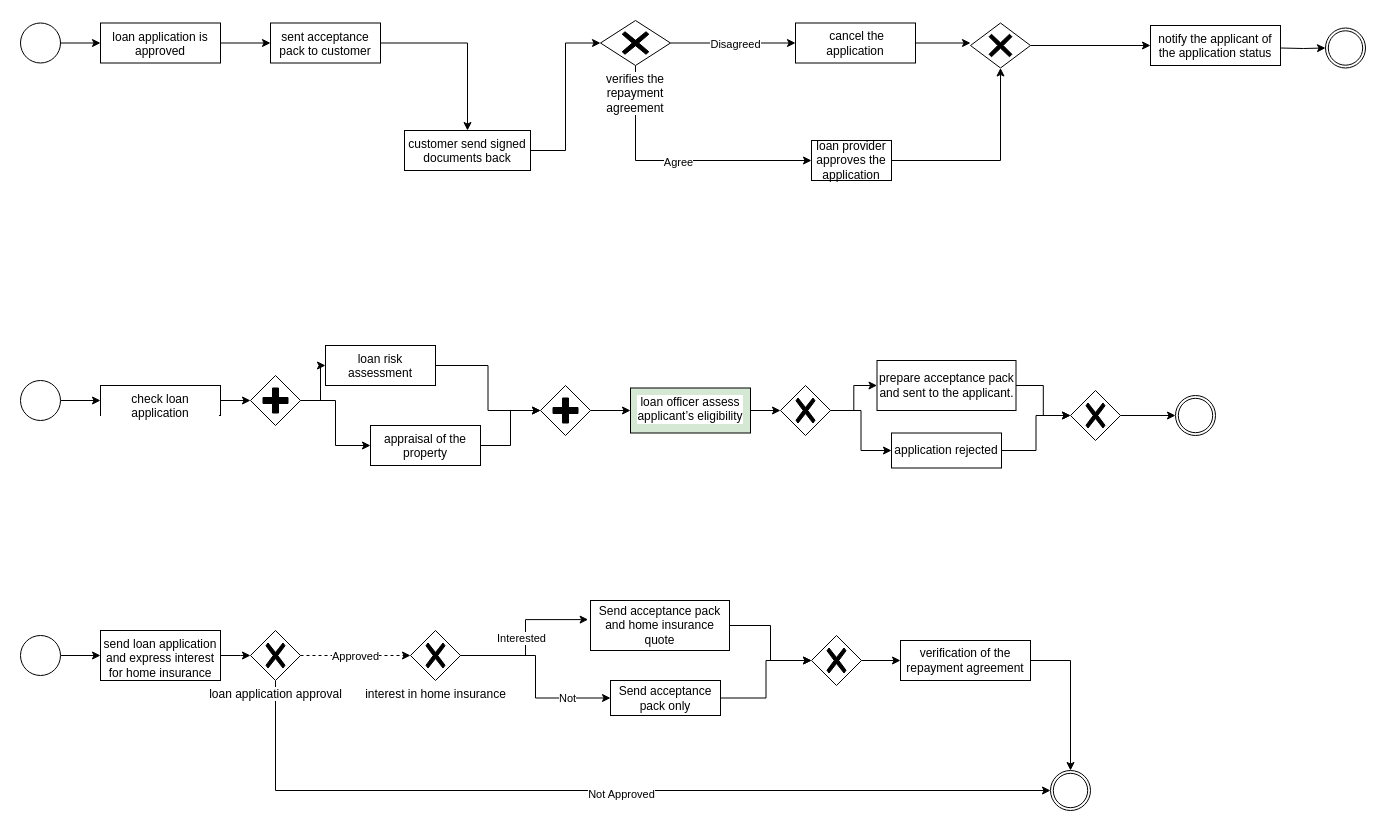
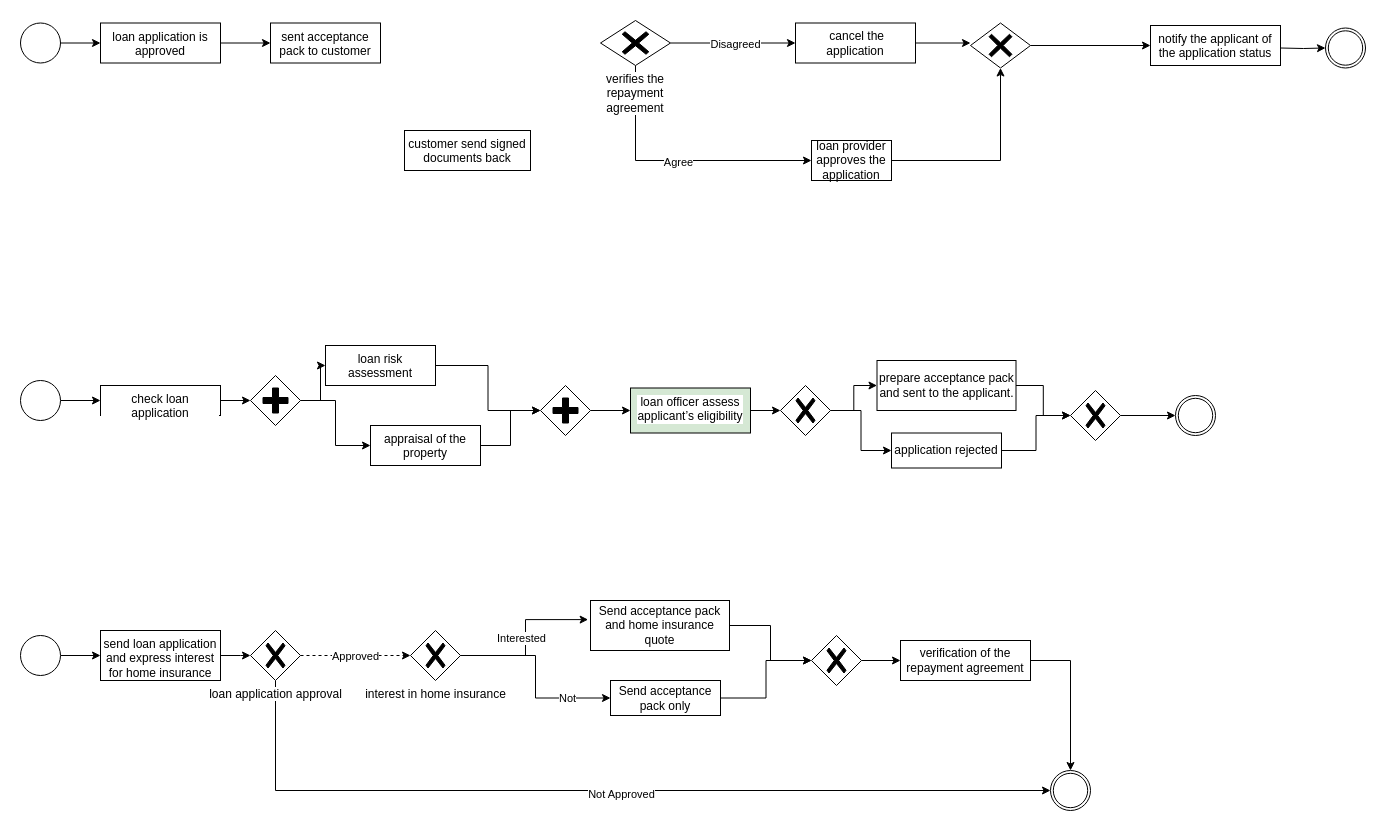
edge "sent acceptance pack to customer" -> "customer send signed documents back": removed
edge "customer send signed documents back" -> "verifies the repayment agreement": removed
